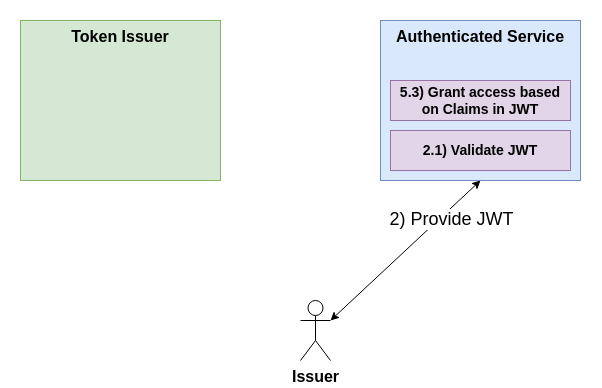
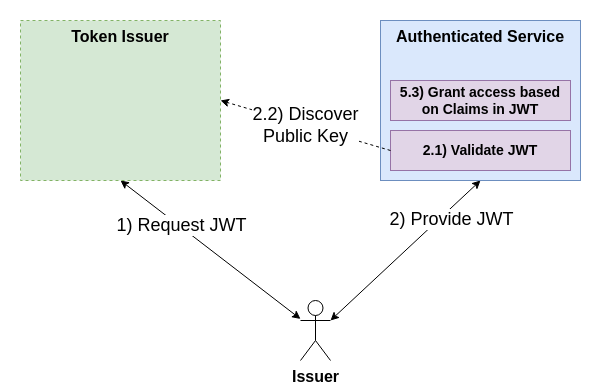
node "Token Issuer": style solid -> dashed
edge "2.1) Validate JWT" -> "Token Issuer": added, label "2.2) DiscoverPublic Key"
edge "Token Issuer" -- "Issuer": added, label "1) Request JWT"
